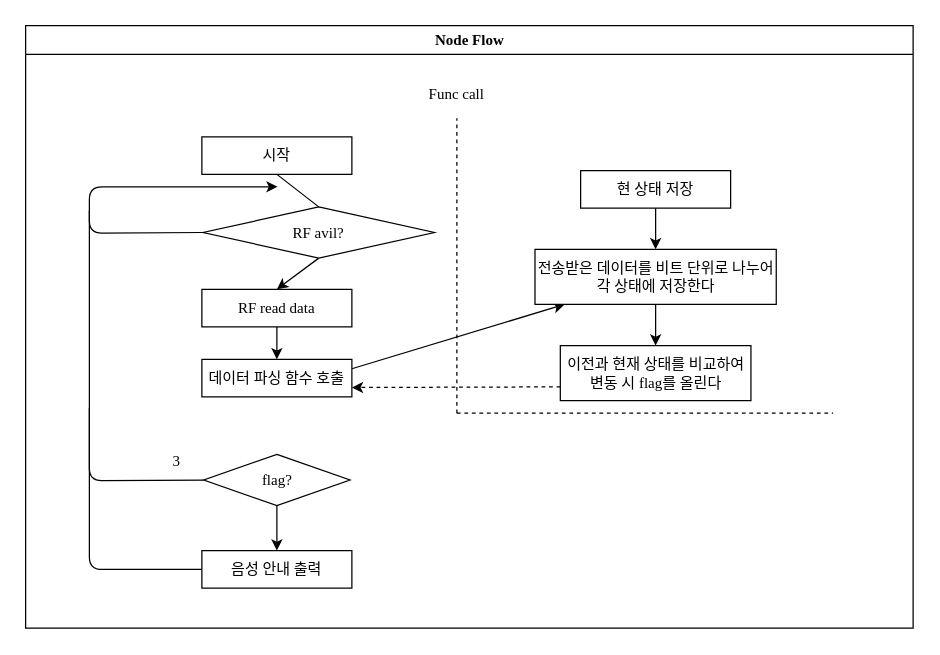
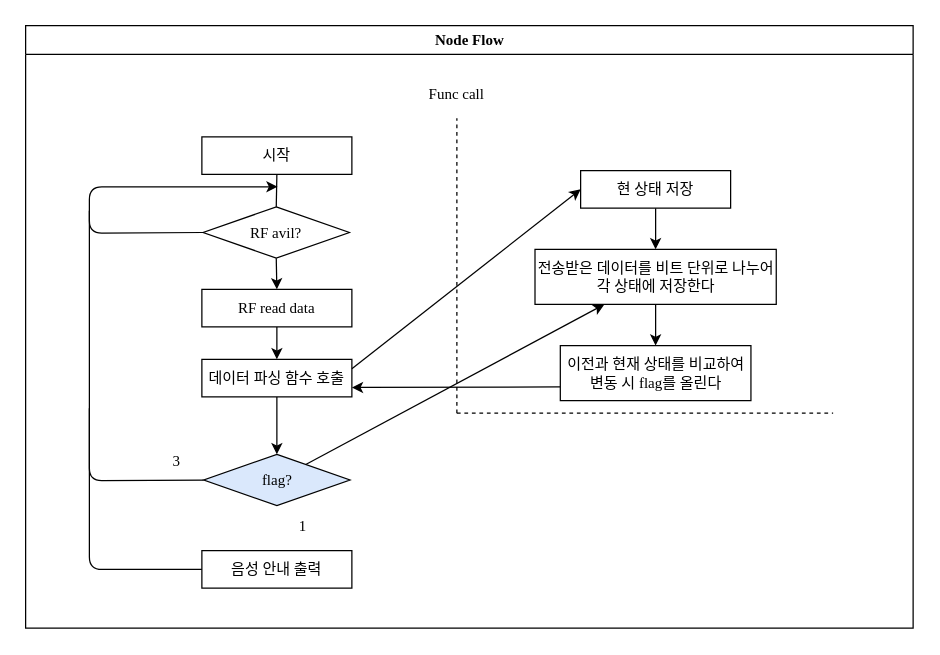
node "RF avil?": size 231x51 -> 146x51
edge "데이터 파싱 함수 호출" -> "전송받은 데이터를 비트 단위로 나누어 각 상태에 저장한다": now "데이터 파싱 함수 호출" -> "현 상태 저장"
edge "이전과 현재 상태를 비교하여 변동 시 flag를 올린다" -> "데이터 파싱 함수 호출": style dashed -> solid
edge "데이터 파싱 함수 호출" -> "flag?": added
node "flag?": fillcolor #ffffff -> #dae8fc
edge "flag?" -> "음성 안내 출력": now "flag?" -> "전송받은 데이터를 비트 단위로 나누어 각 상태에 저장한다"
node "1": added
